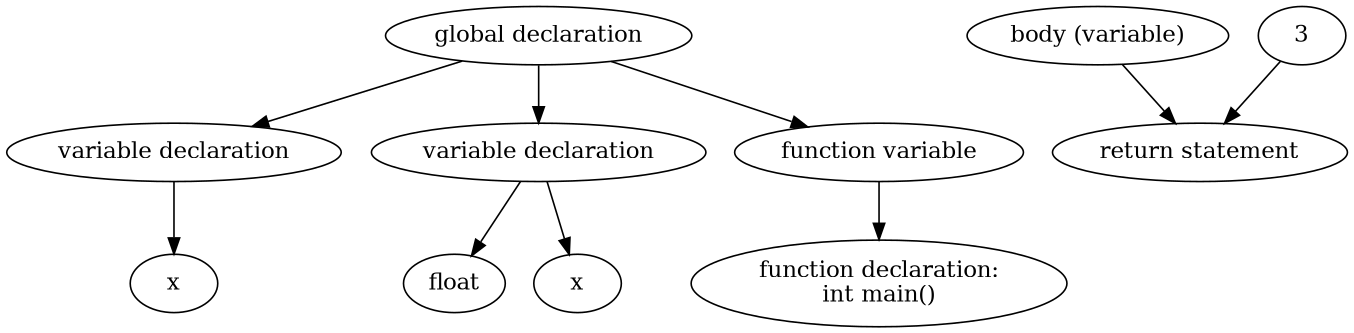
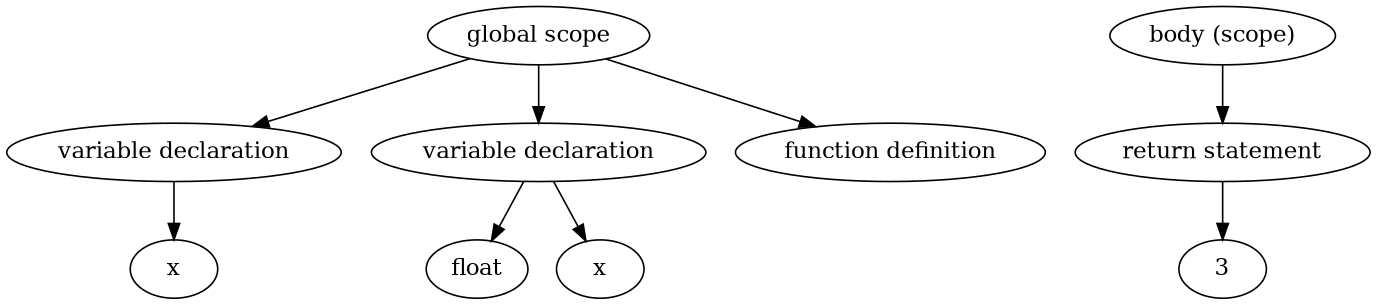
node "global declaration": label "global declaration" -> "global scope"
node "body (variable)": label "body (variable)" -> "body (scope)"
edge "3" -> "return statement": reversed
node "function variable": label "function variable" -> "function definition"
node "function declaration: int main()": removed
